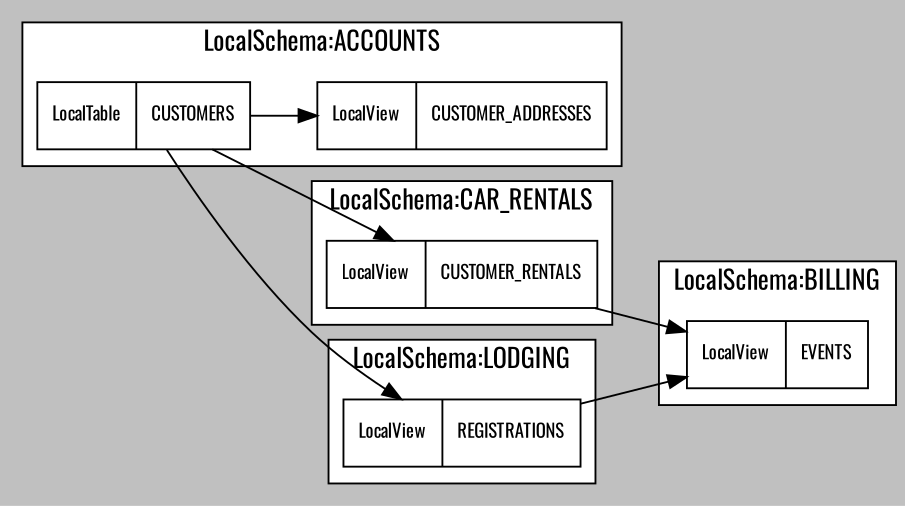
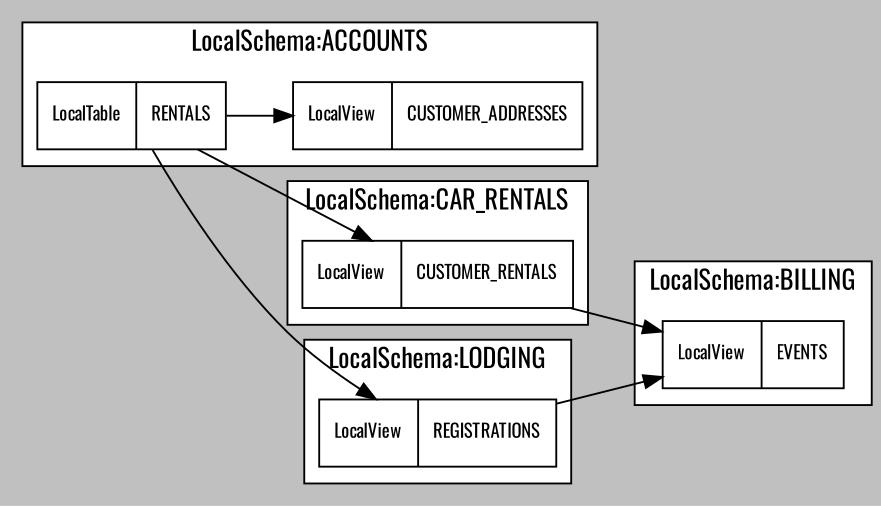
node "LocalTable": text "CUSTOMERS" -> "RENTALS"
